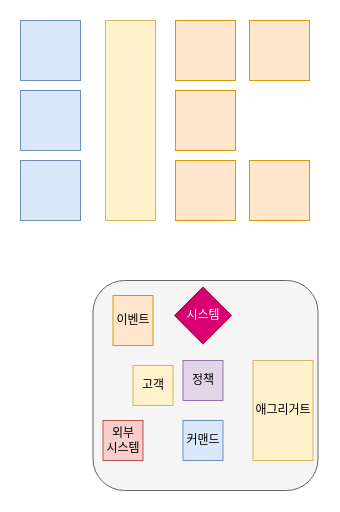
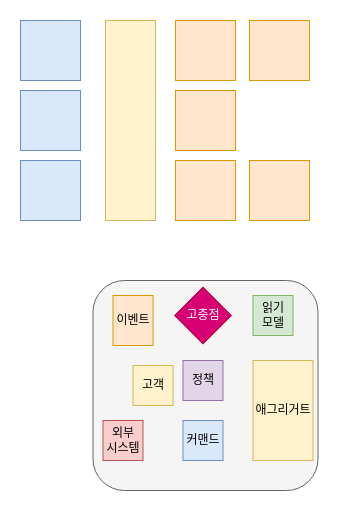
node "시스템": label "시스템" -> "고충점"
node "읽기 모델": added
